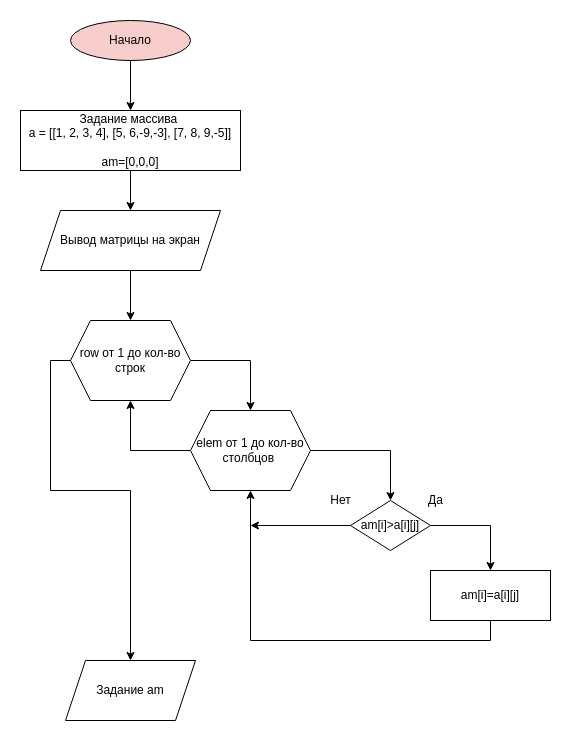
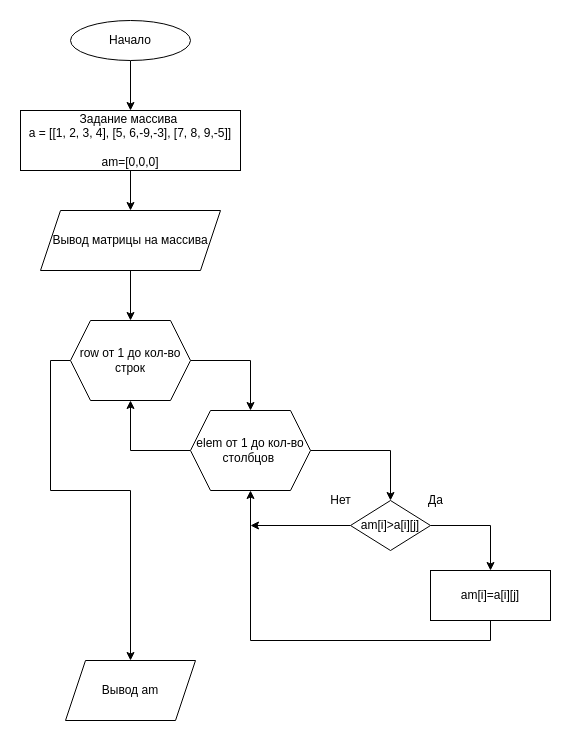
node "Начало": fillcolor #f8cecc -> #ffffff
node "Вывод матрицы на экран": label "Вывод матрицы на экран" -> "Вывод матрицы на массива"
node "Задание am": label "Задание am" -> "Вывод am"
